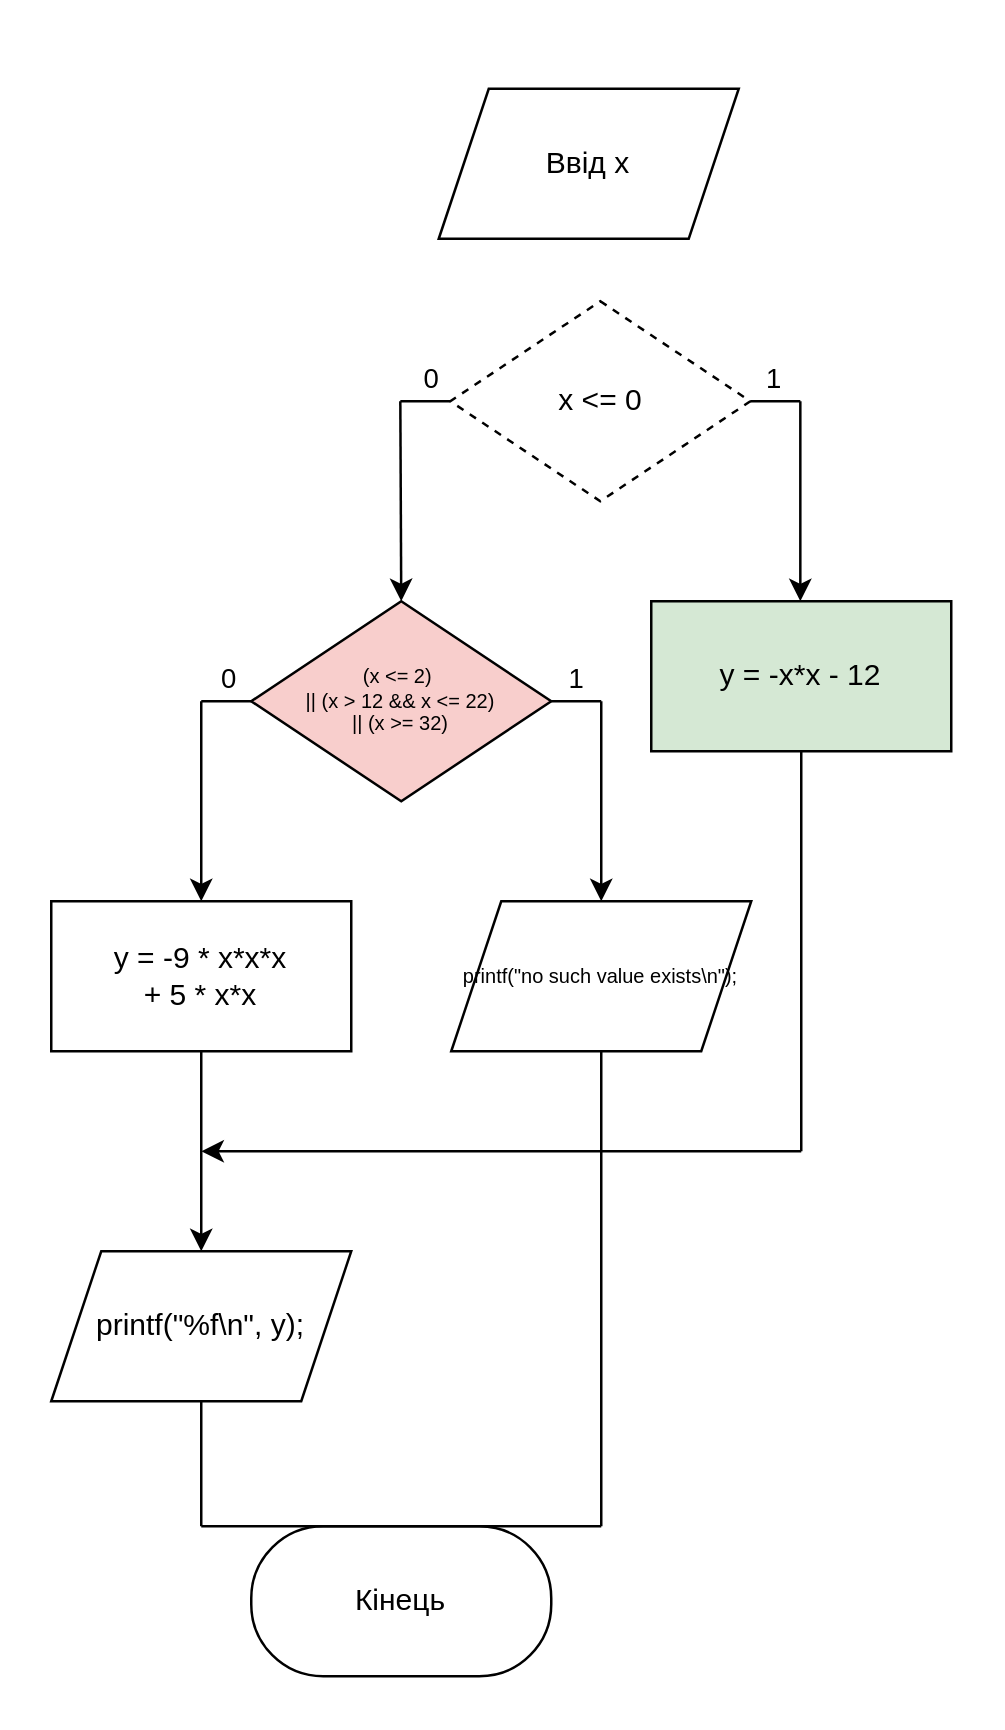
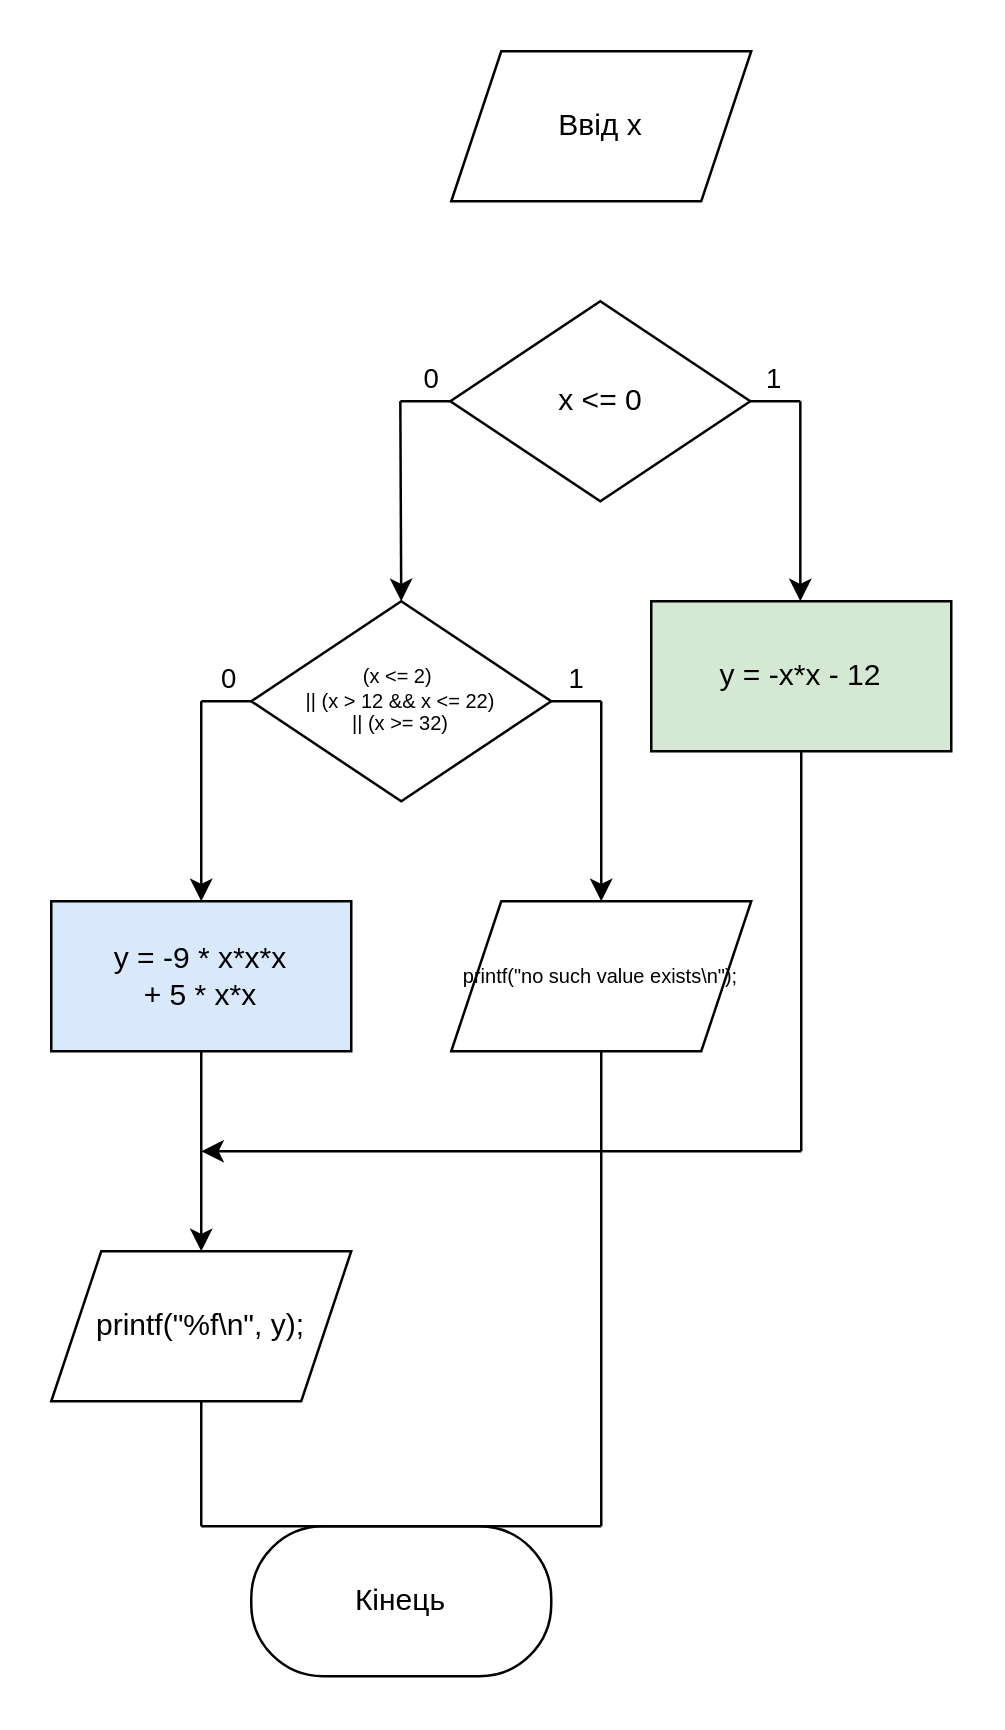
node "Ввід х": moved (589, 164) -> (601, 126)
node "x <= 0": style dashed -> solid
node "(x <= 2) || (x > 12 && x <= 22) || (x >= 32)": fillcolor #f8cecc -> #ffffff
node "y = -9 * x*x*x + 5 * x*x": fillcolor #ffffff -> #dae8fc
